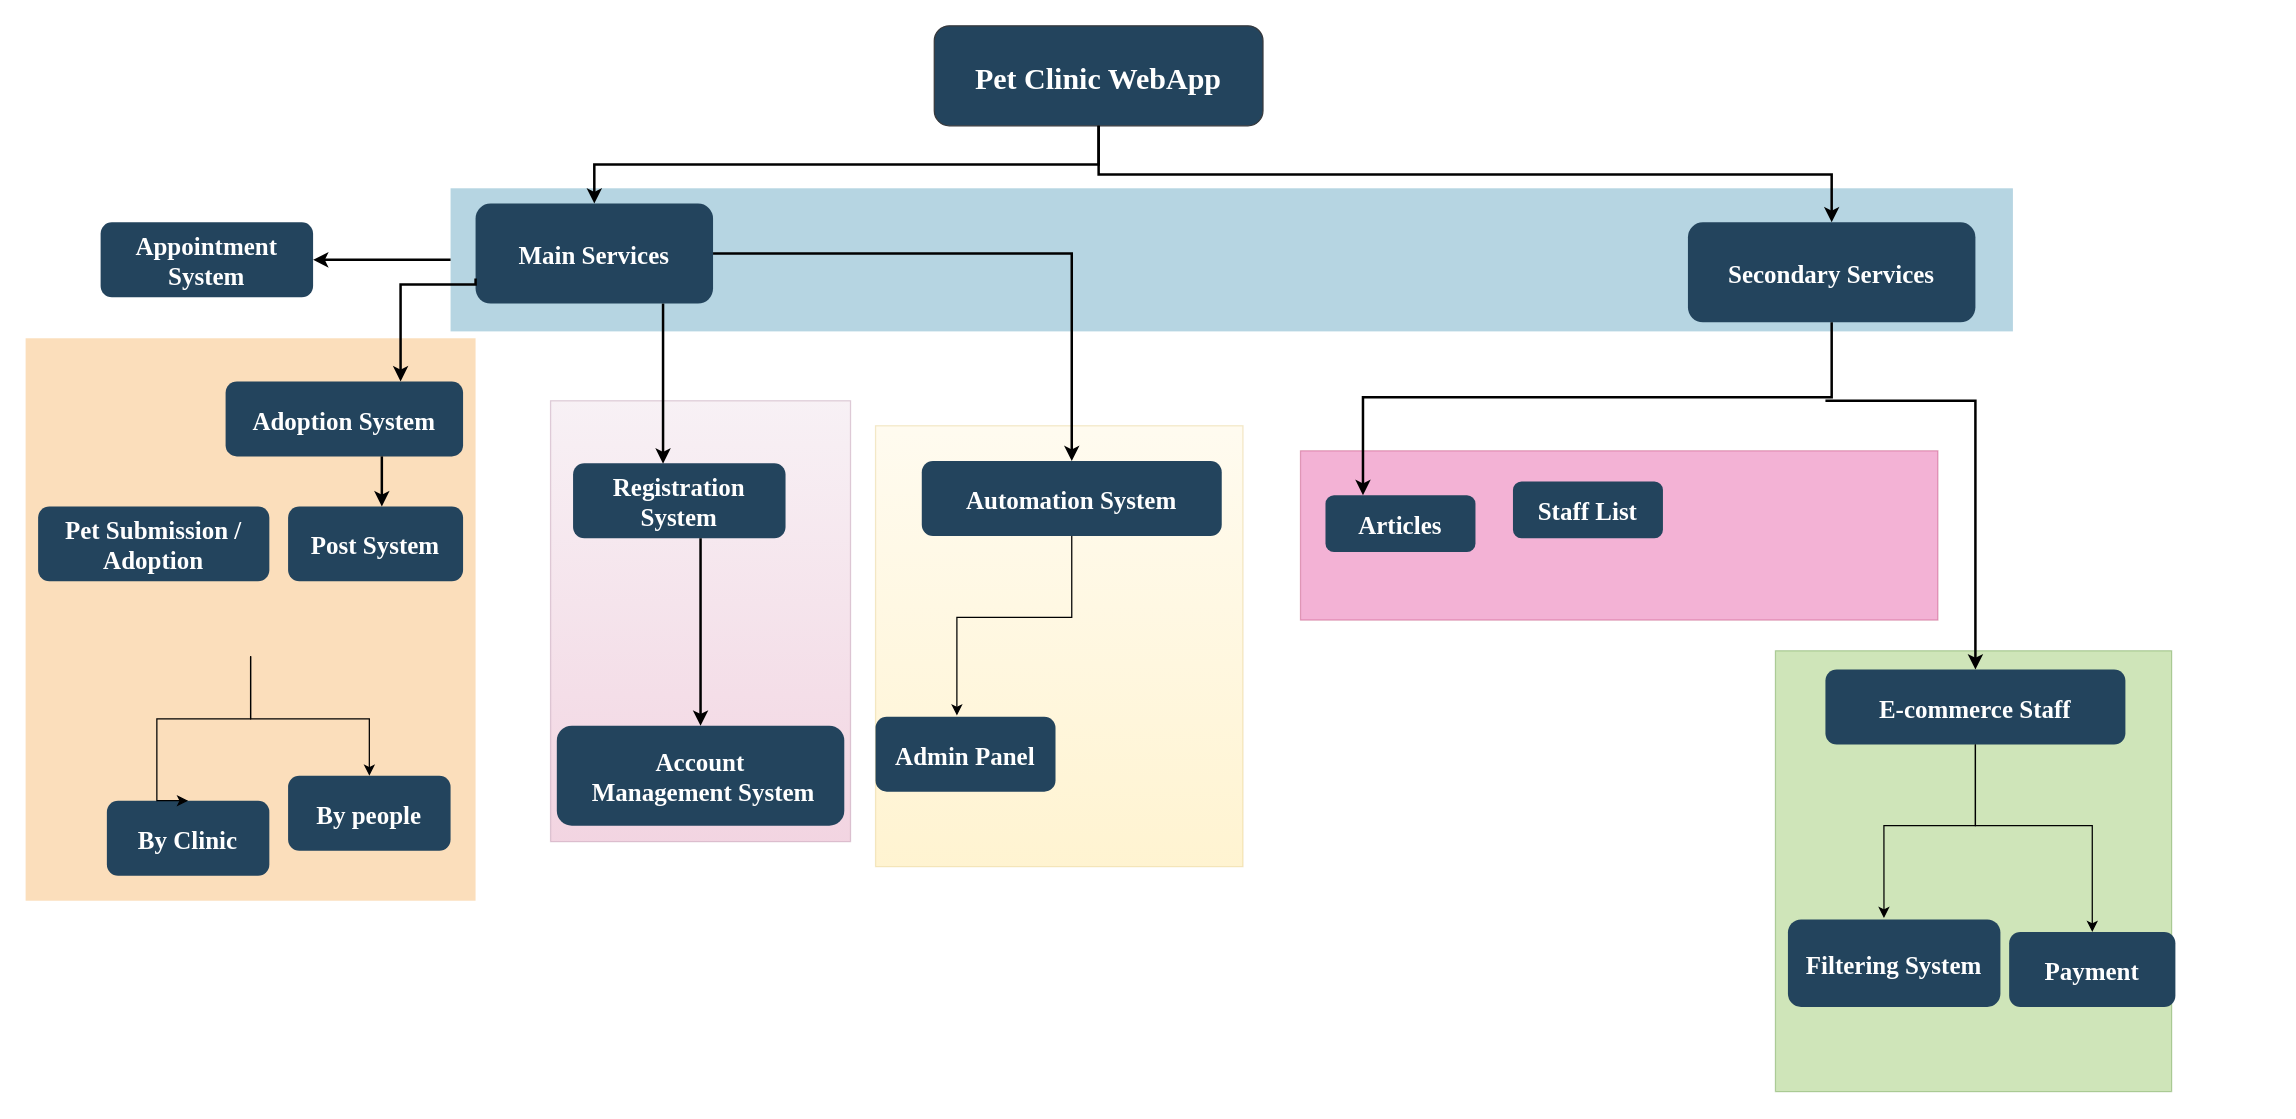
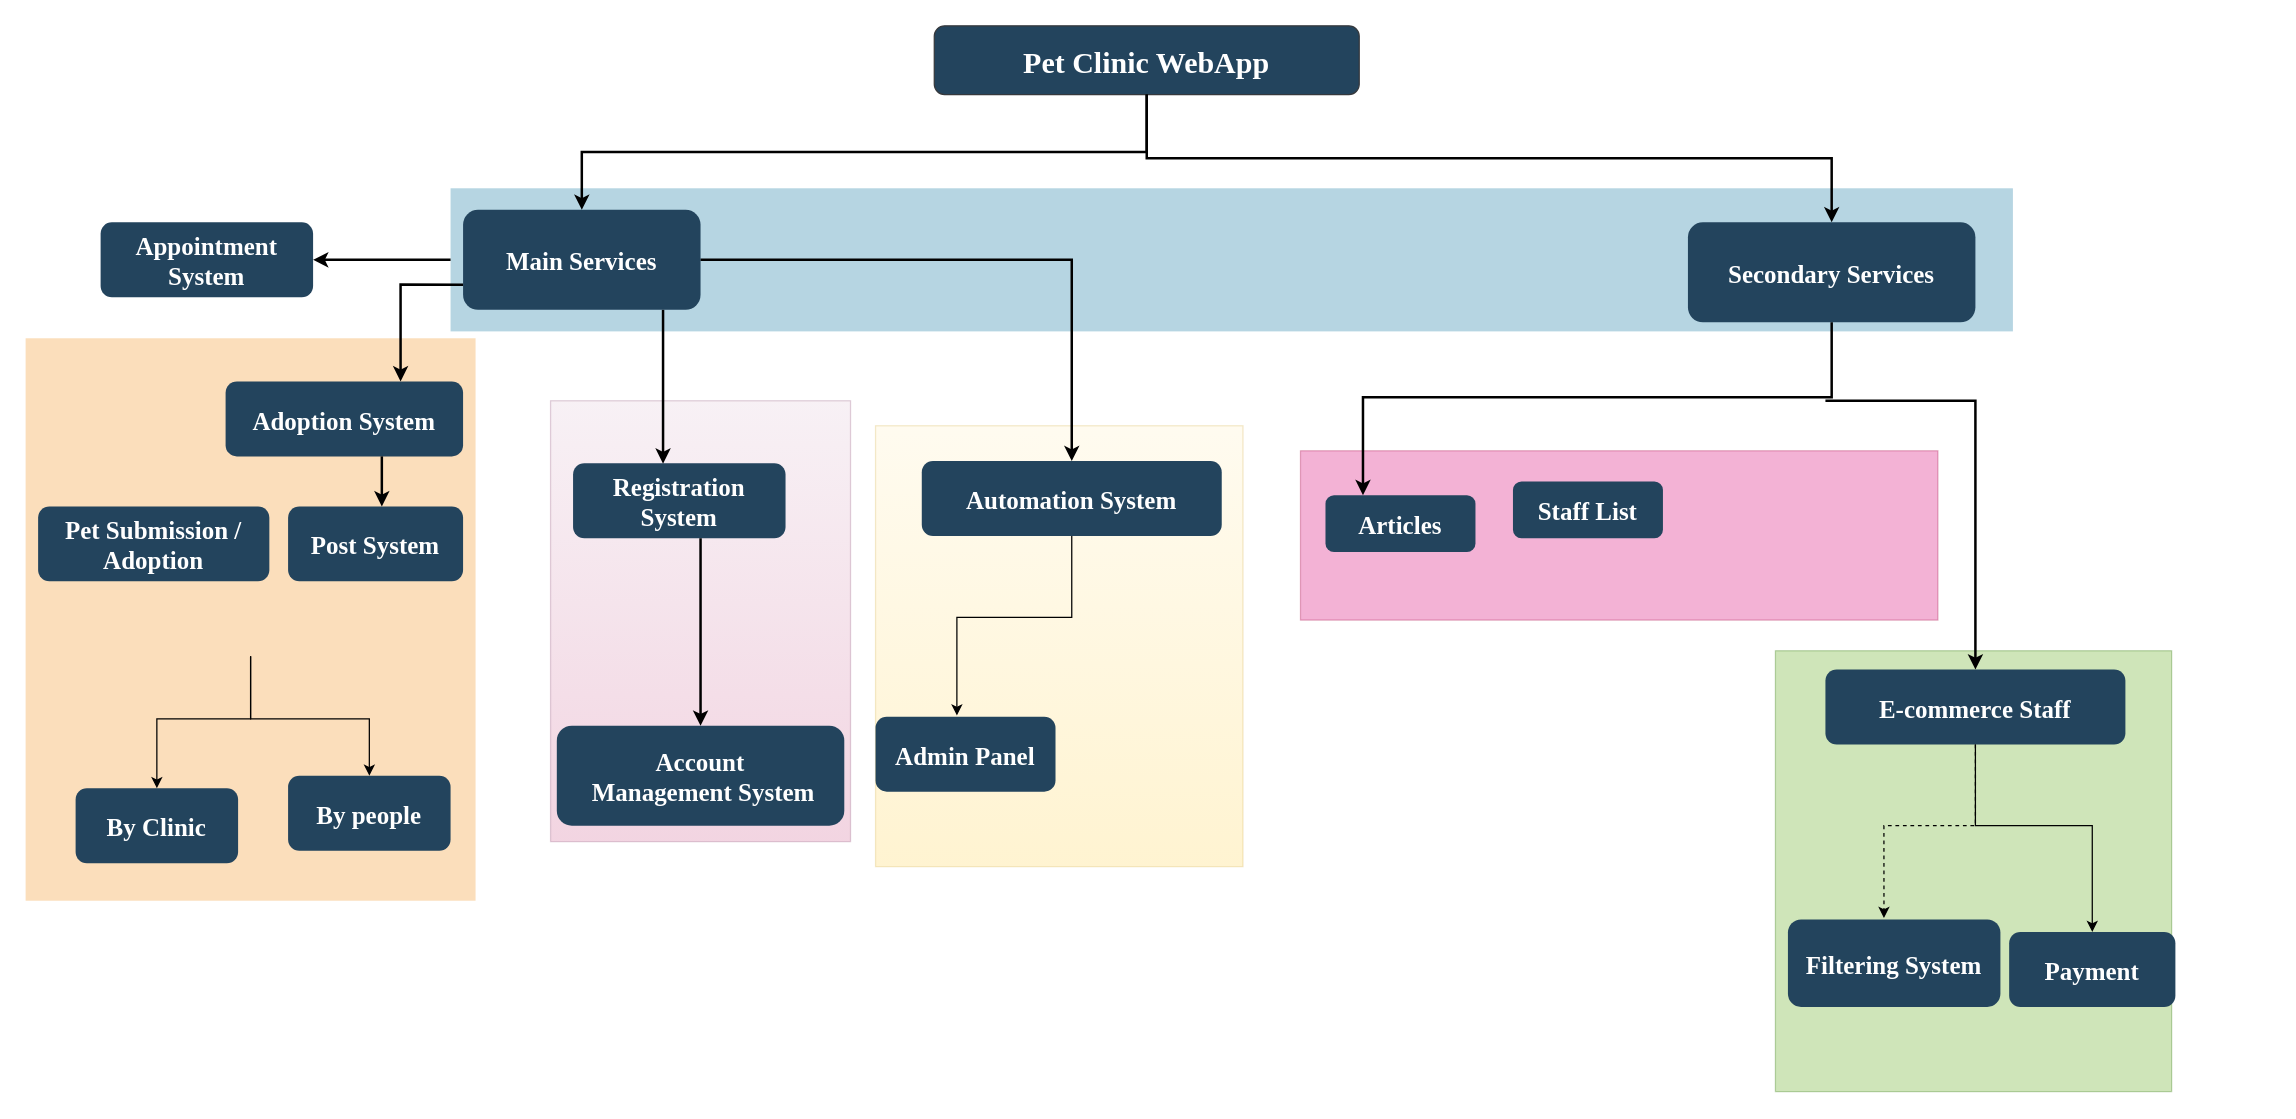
node "Pet Clinic WebApp": size 329x100 -> 425x69
node "Main Services": moved (594, 253) -> (582, 260)
edge "E-commerce Staff" -> "Filtering System": style solid -> dashed
node "By Clinic": moved (188, 838) -> (157, 826)
